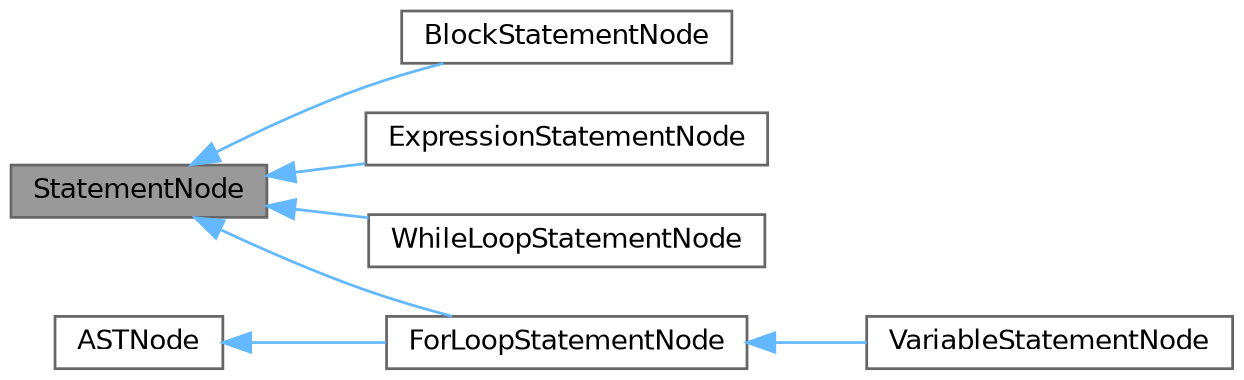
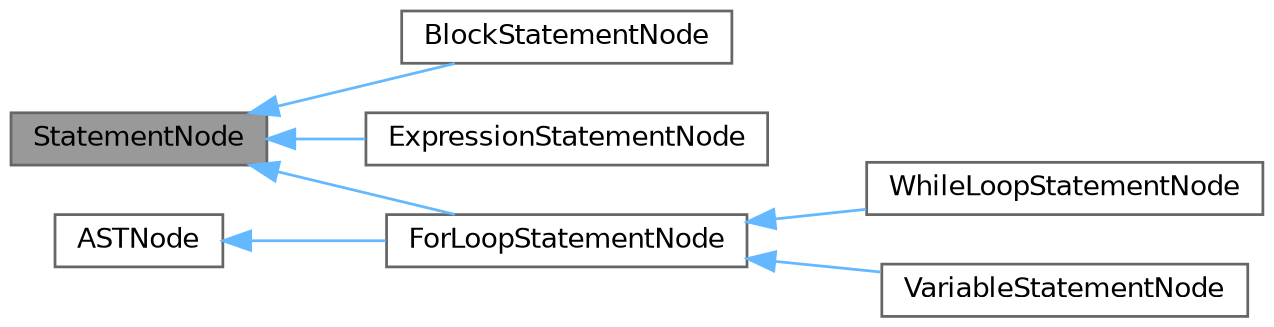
edge "WhileLoopStatementNode" -> "StatementNode": now "WhileLoopStatementNode" -> "ForLoopStatementNode"
